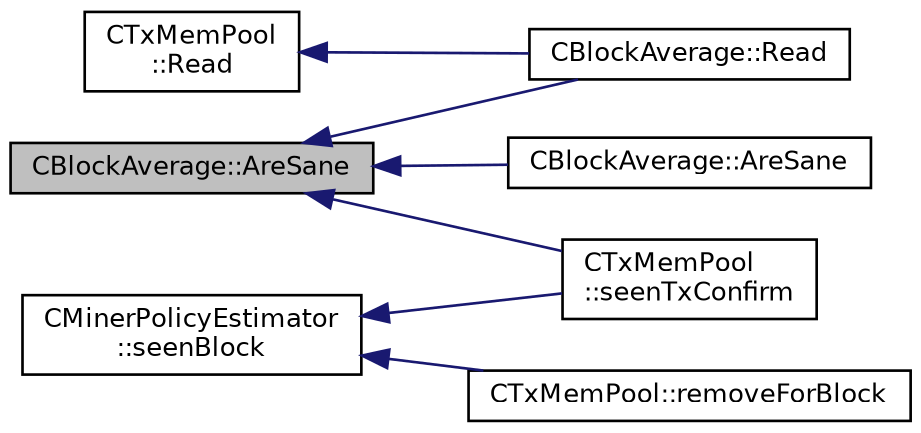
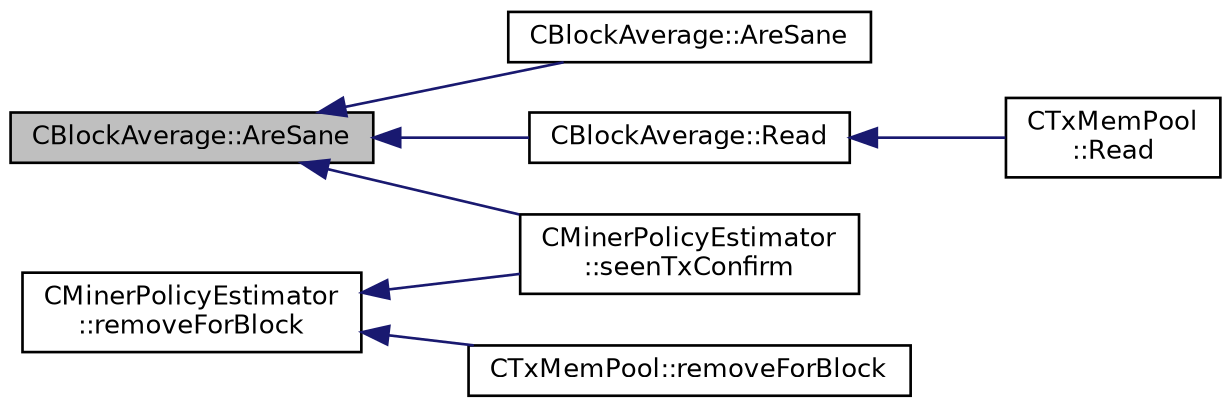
edge "CBlockAverage::Read" -> "CTxMemPool ::Read": reversed
node "CTxMemPool ::seenTxConfirm": label "CTxMemPool ::seenTxConfirm" -> "CMinerPolicyEstimator ::seenTxConfirm"
node "CMinerPolicyEstimator ::seenBlock": label "CMinerPolicyEstimator ::seenBlock" -> "CMinerPolicyEstimator ::removeForBlock"
